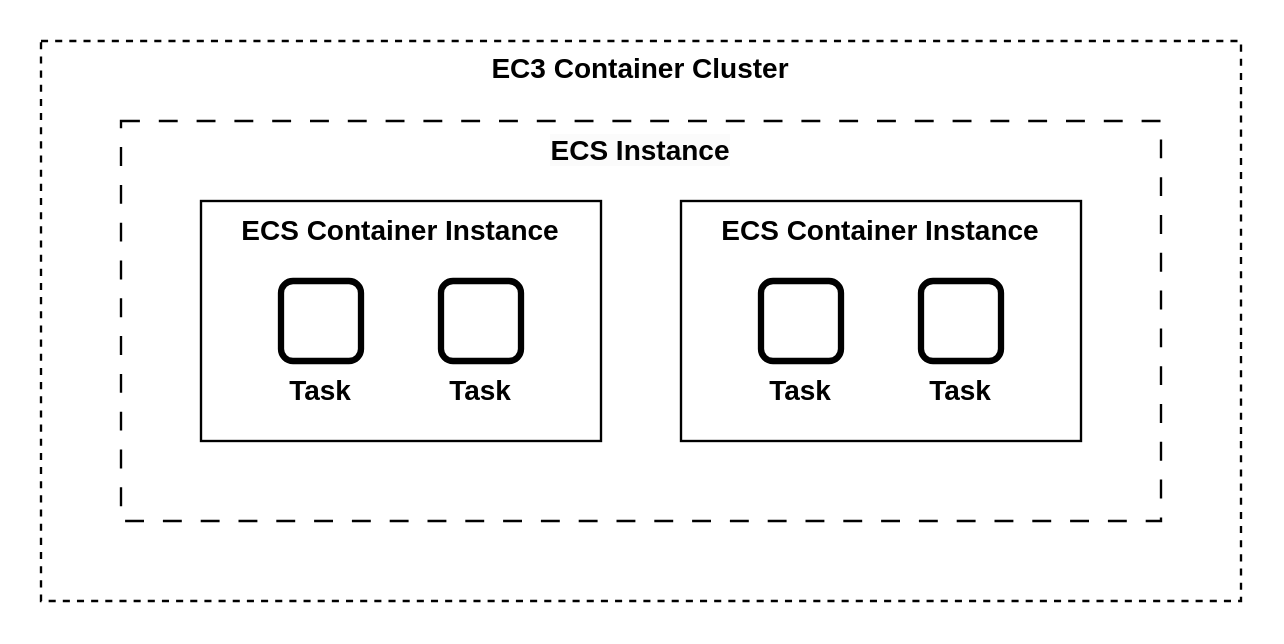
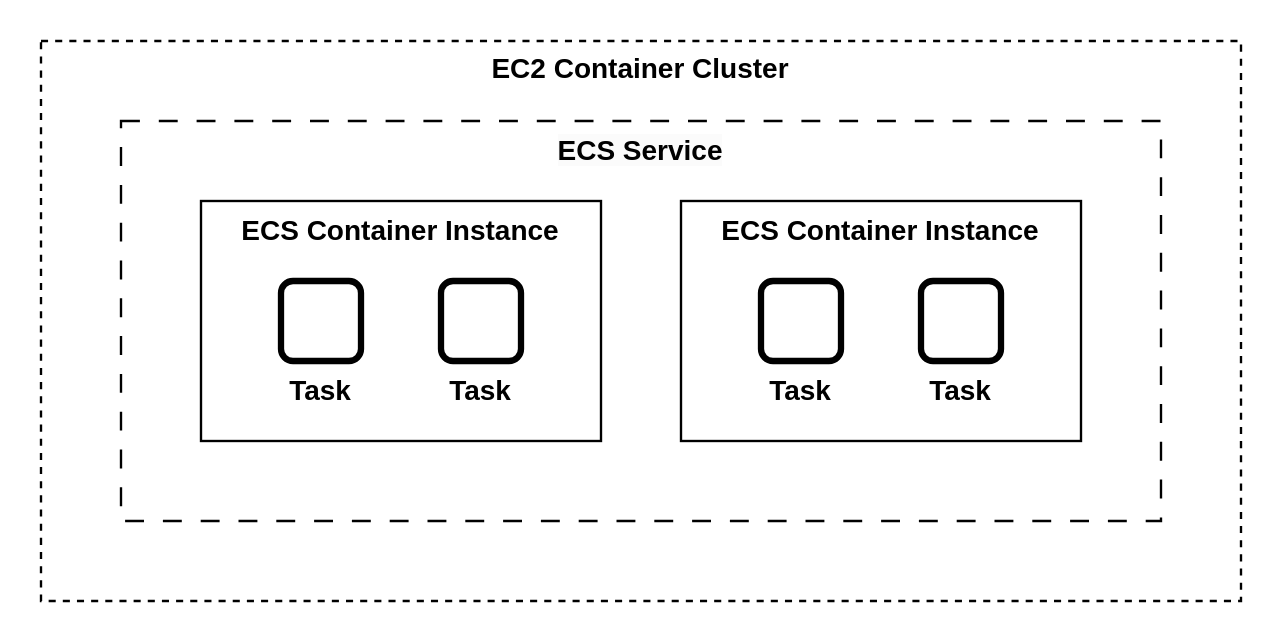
node "EC3 Container Cluster": label "EC3 Container Cluster" -> "EC2 Container Cluster"
node "ECS Instance": label "ECS Instance" -> "ECS Service"
